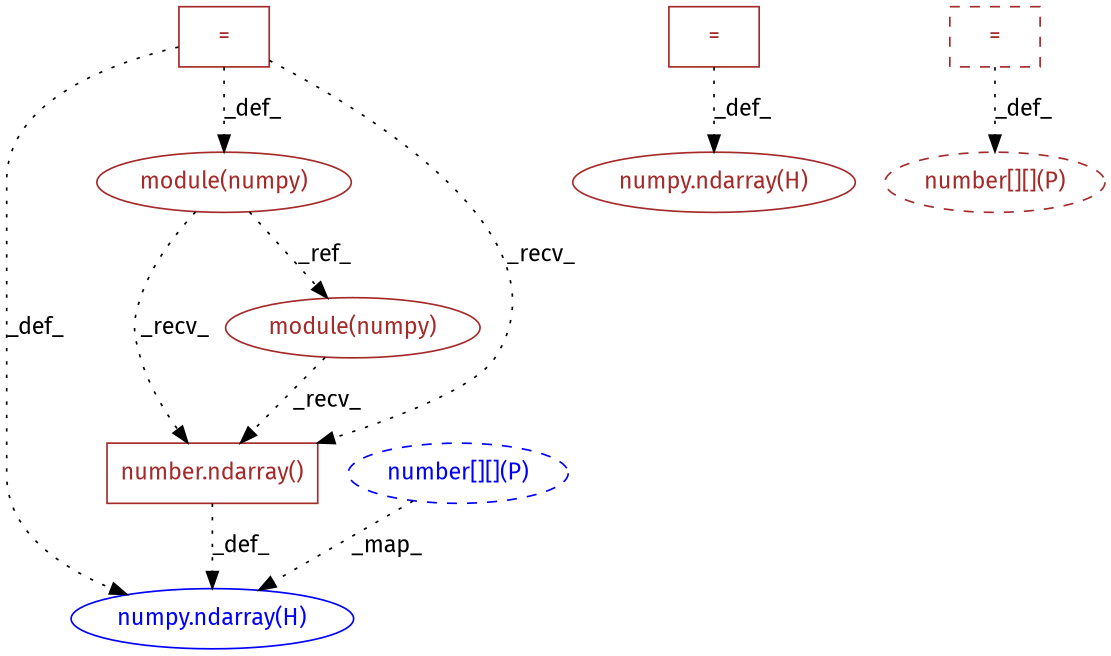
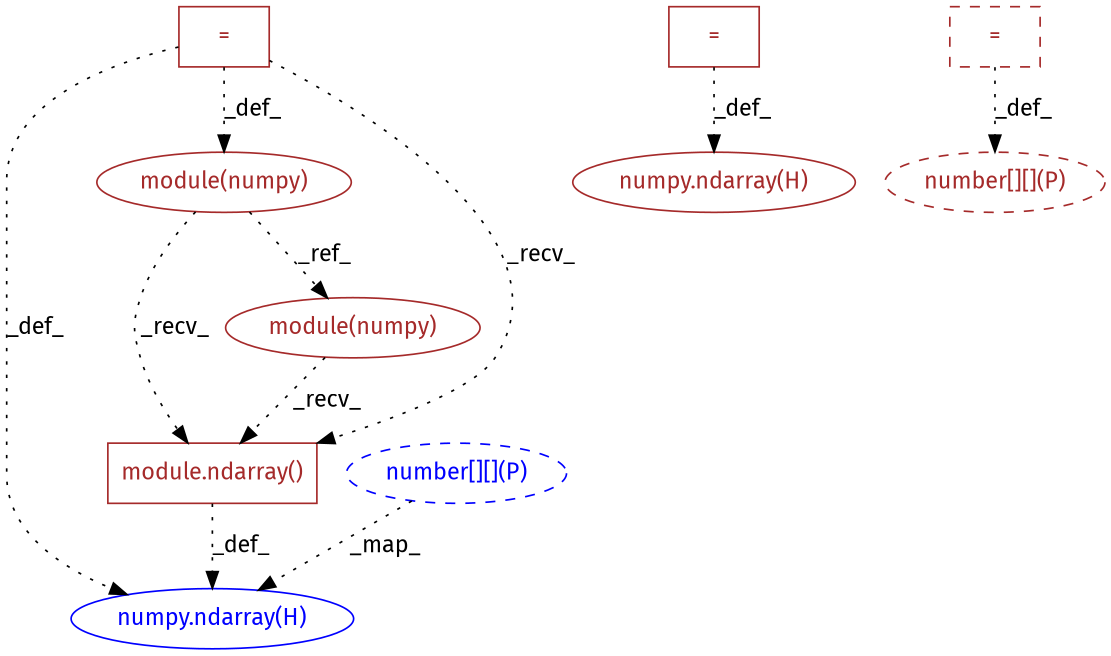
node "number.ndarray()": label "number.ndarray()" -> "module.ndarray()"
